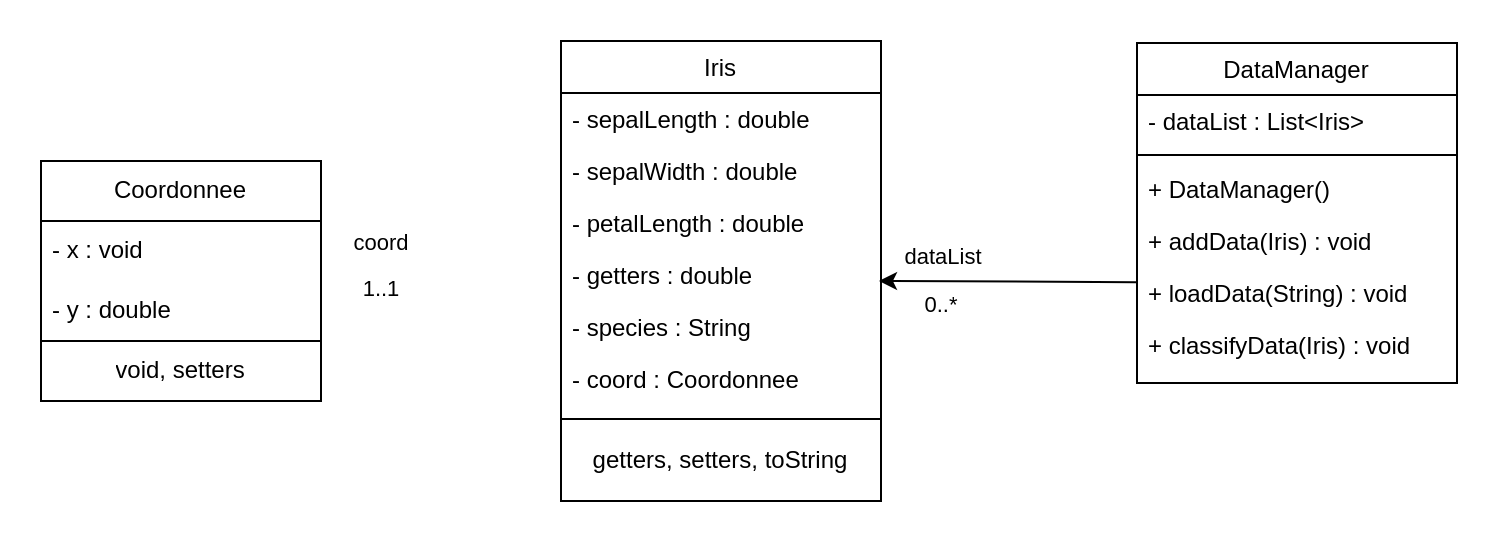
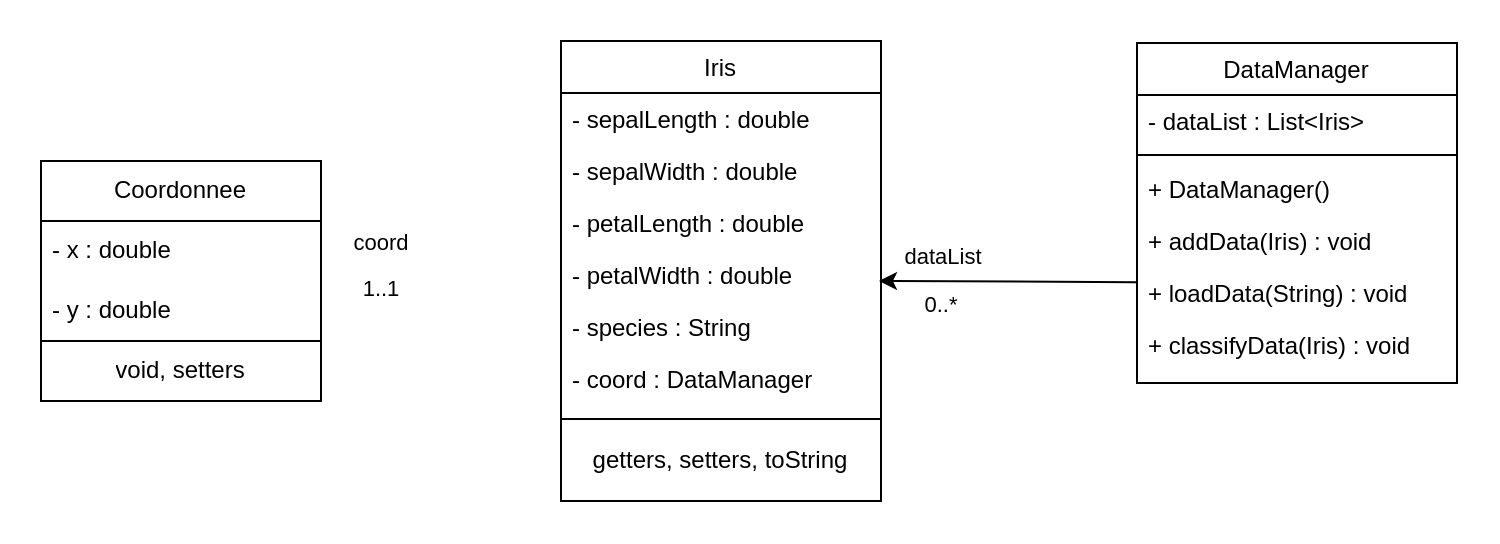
node "- x : void": label "- x : void" -> "- x : double"
node "- getters : double": label "- getters : double" -> "- petalWidth : double"
node "- coord : Coordonnee": label "- coord : Coordonnee" -> "- coord : DataManager"
